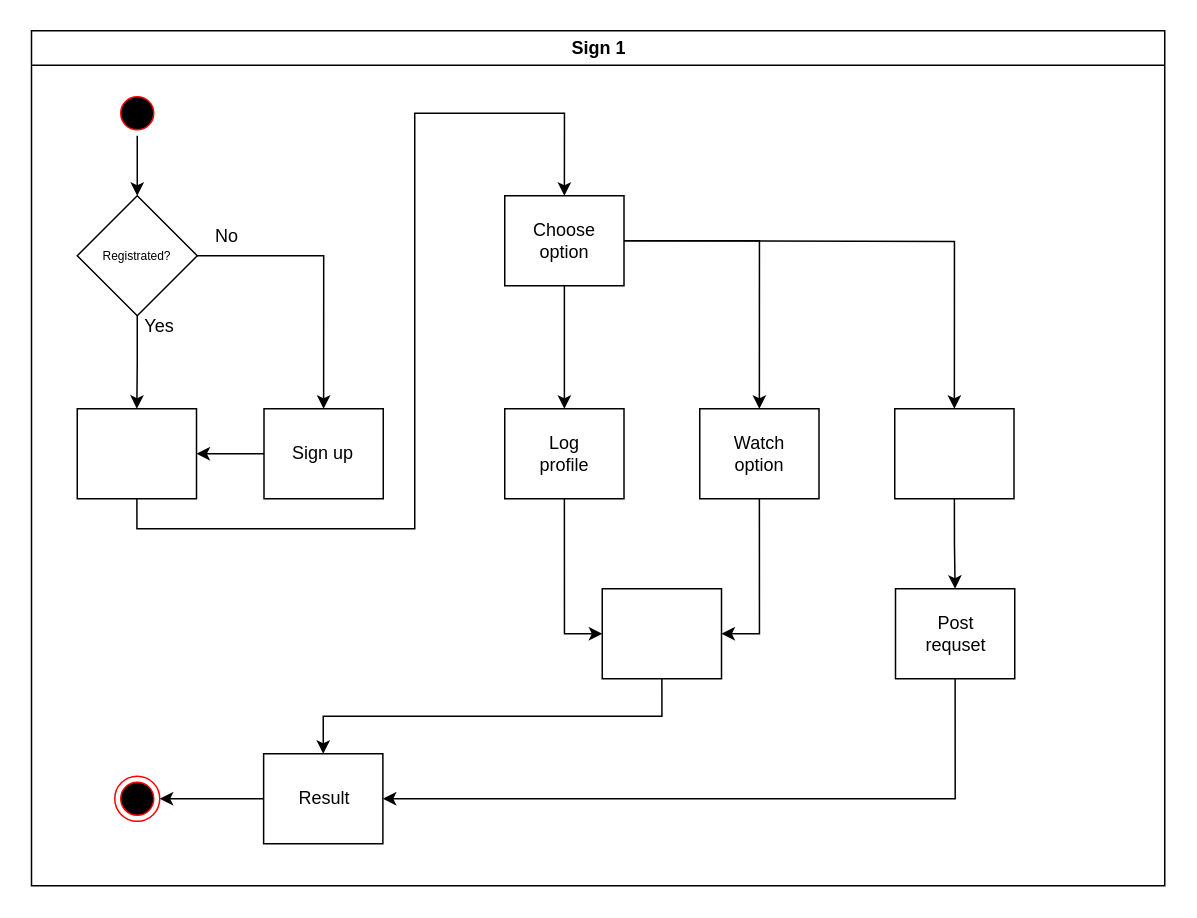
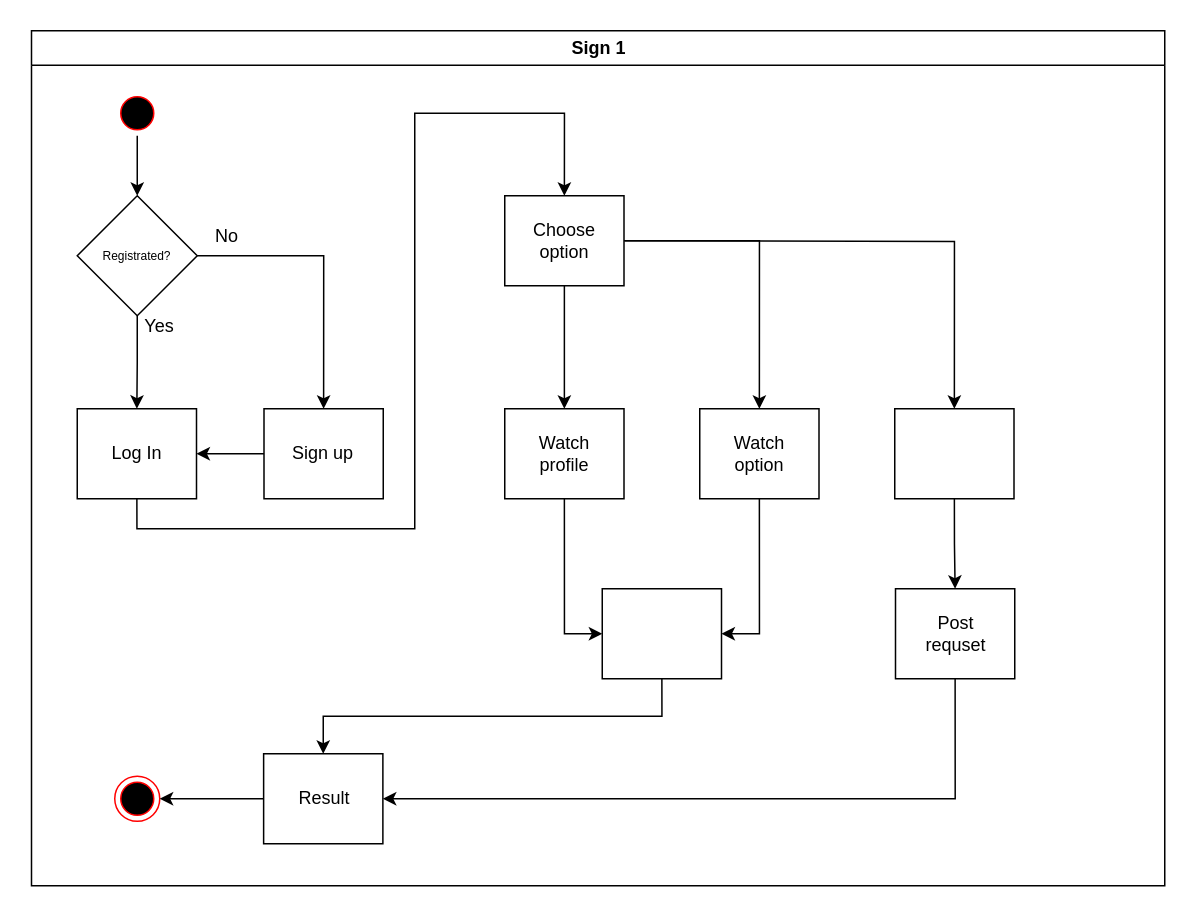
node "Log In": added
node "Log profile": label "Log profile" -> "Watch profile"
